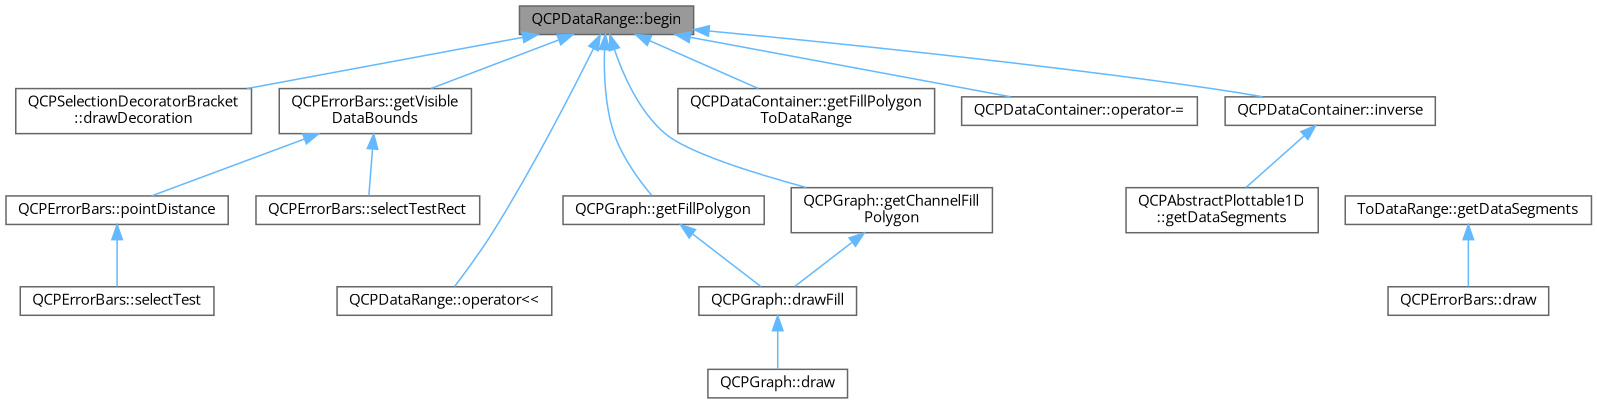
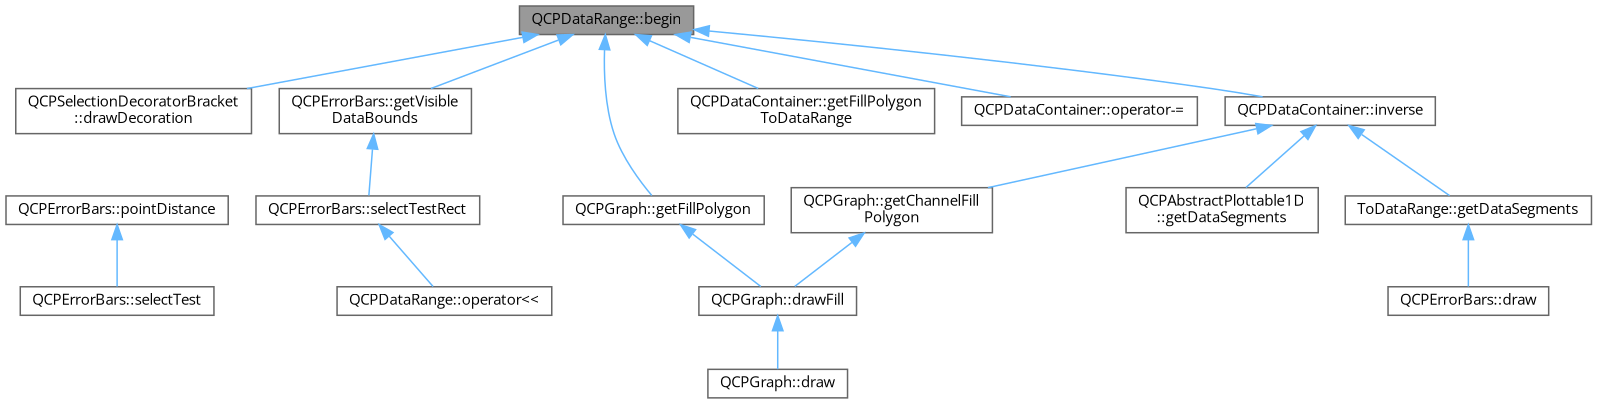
edge "QCPGraph::getChannelFill Polygon" -> "QCPDataRange::begin": now "QCPGraph::getChannelFill Polygon" -> "QCPDataContainer::inverse"
edge "ToDataRange::getDataSegments" -> "QCPDataContainer::inverse": added
edge "QCPErrorBars::pointDistance" -> "QCPErrorBars::getVisible DataBounds": removed
edge "QCPDataRange::operator<<" -> "QCPDataRange::begin": now "QCPDataRange::operator<<" -> "QCPErrorBars::selectTestRect"
